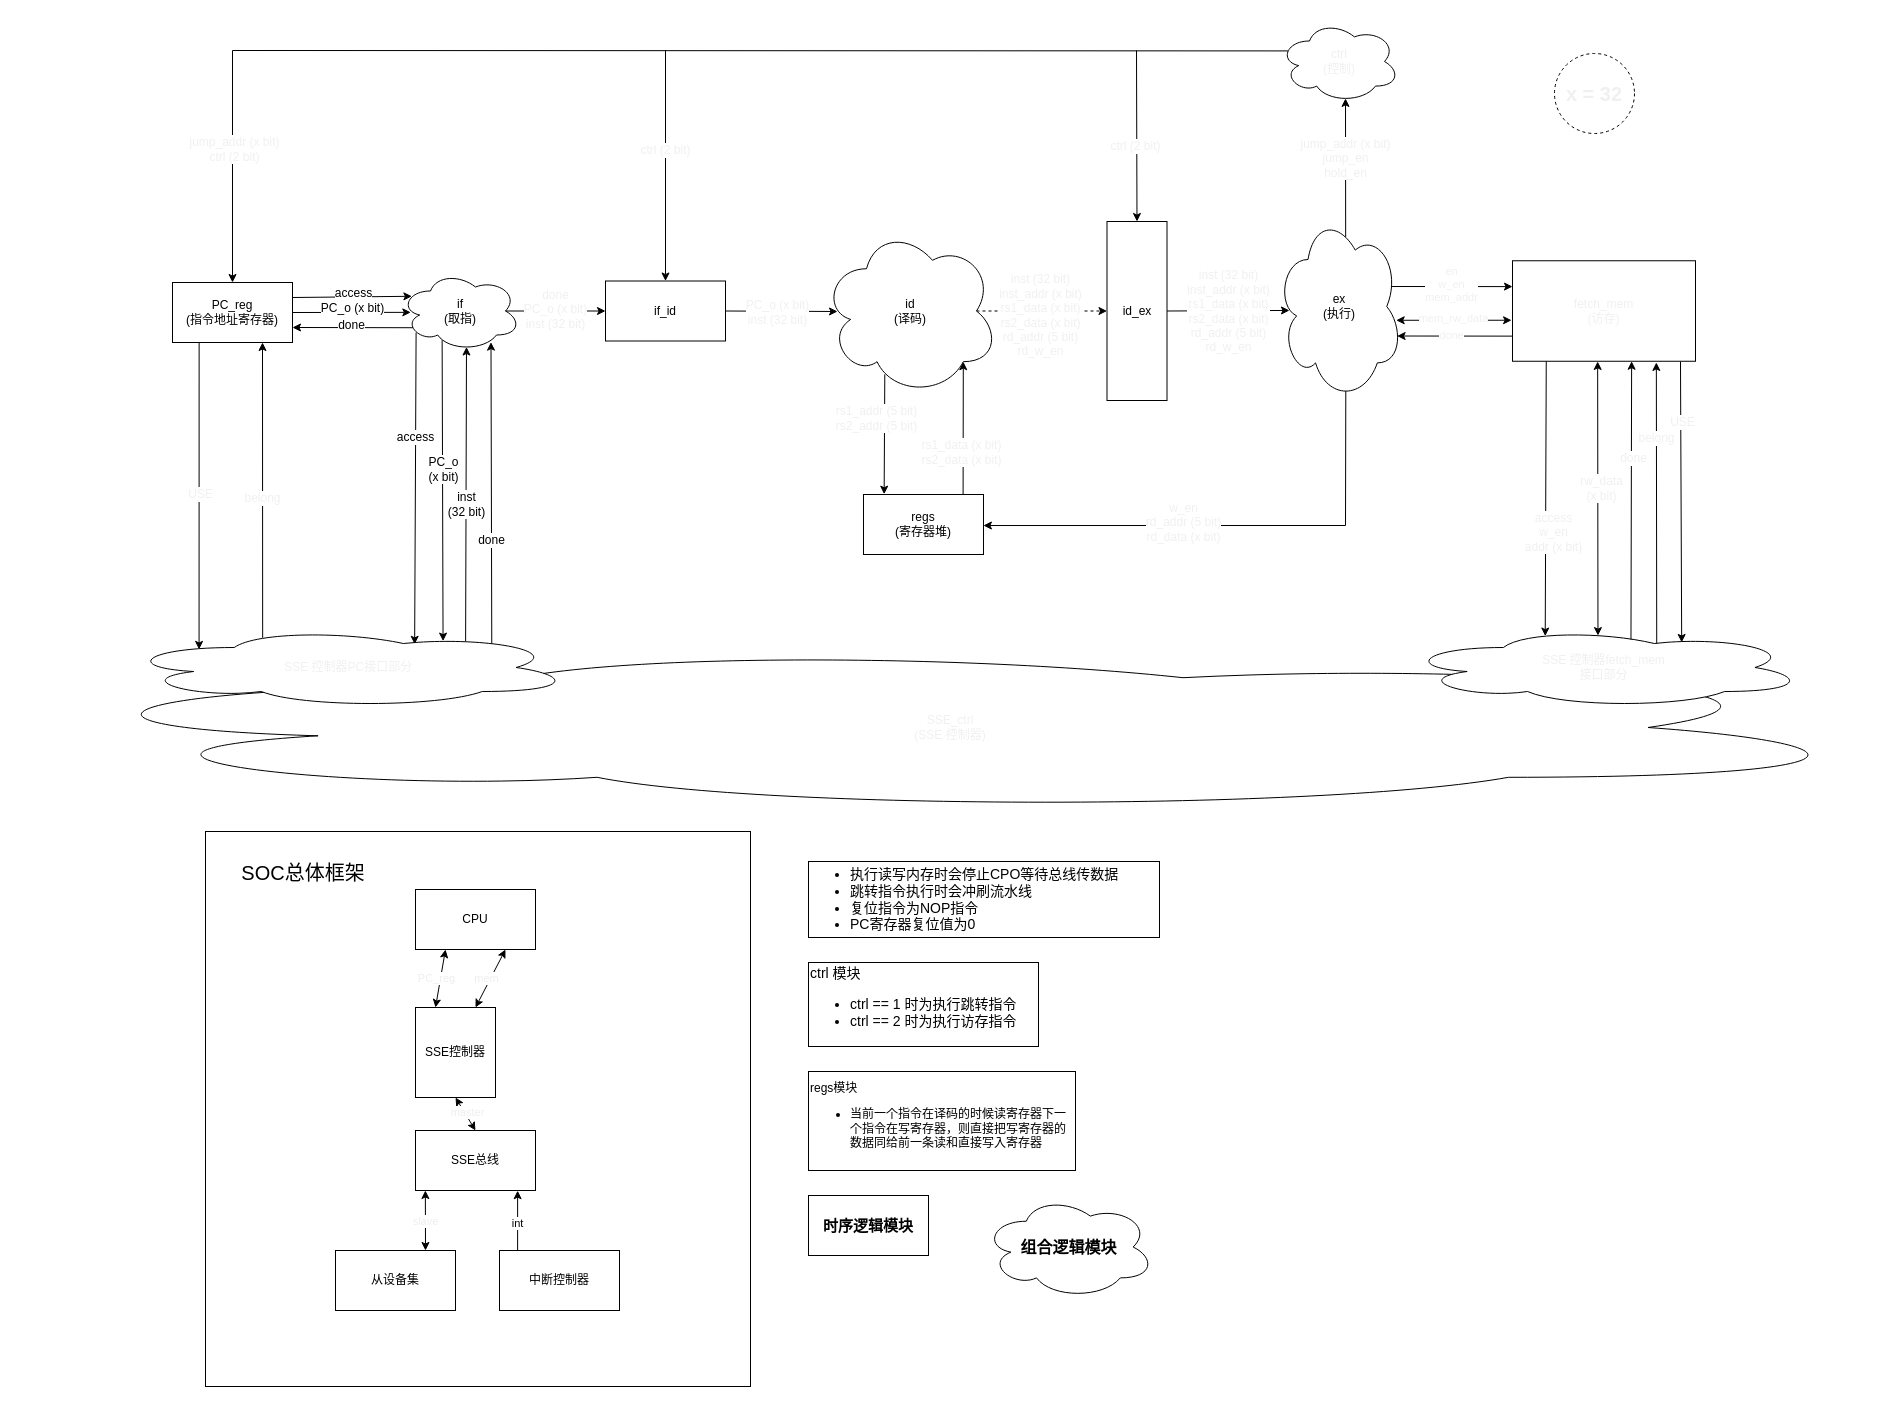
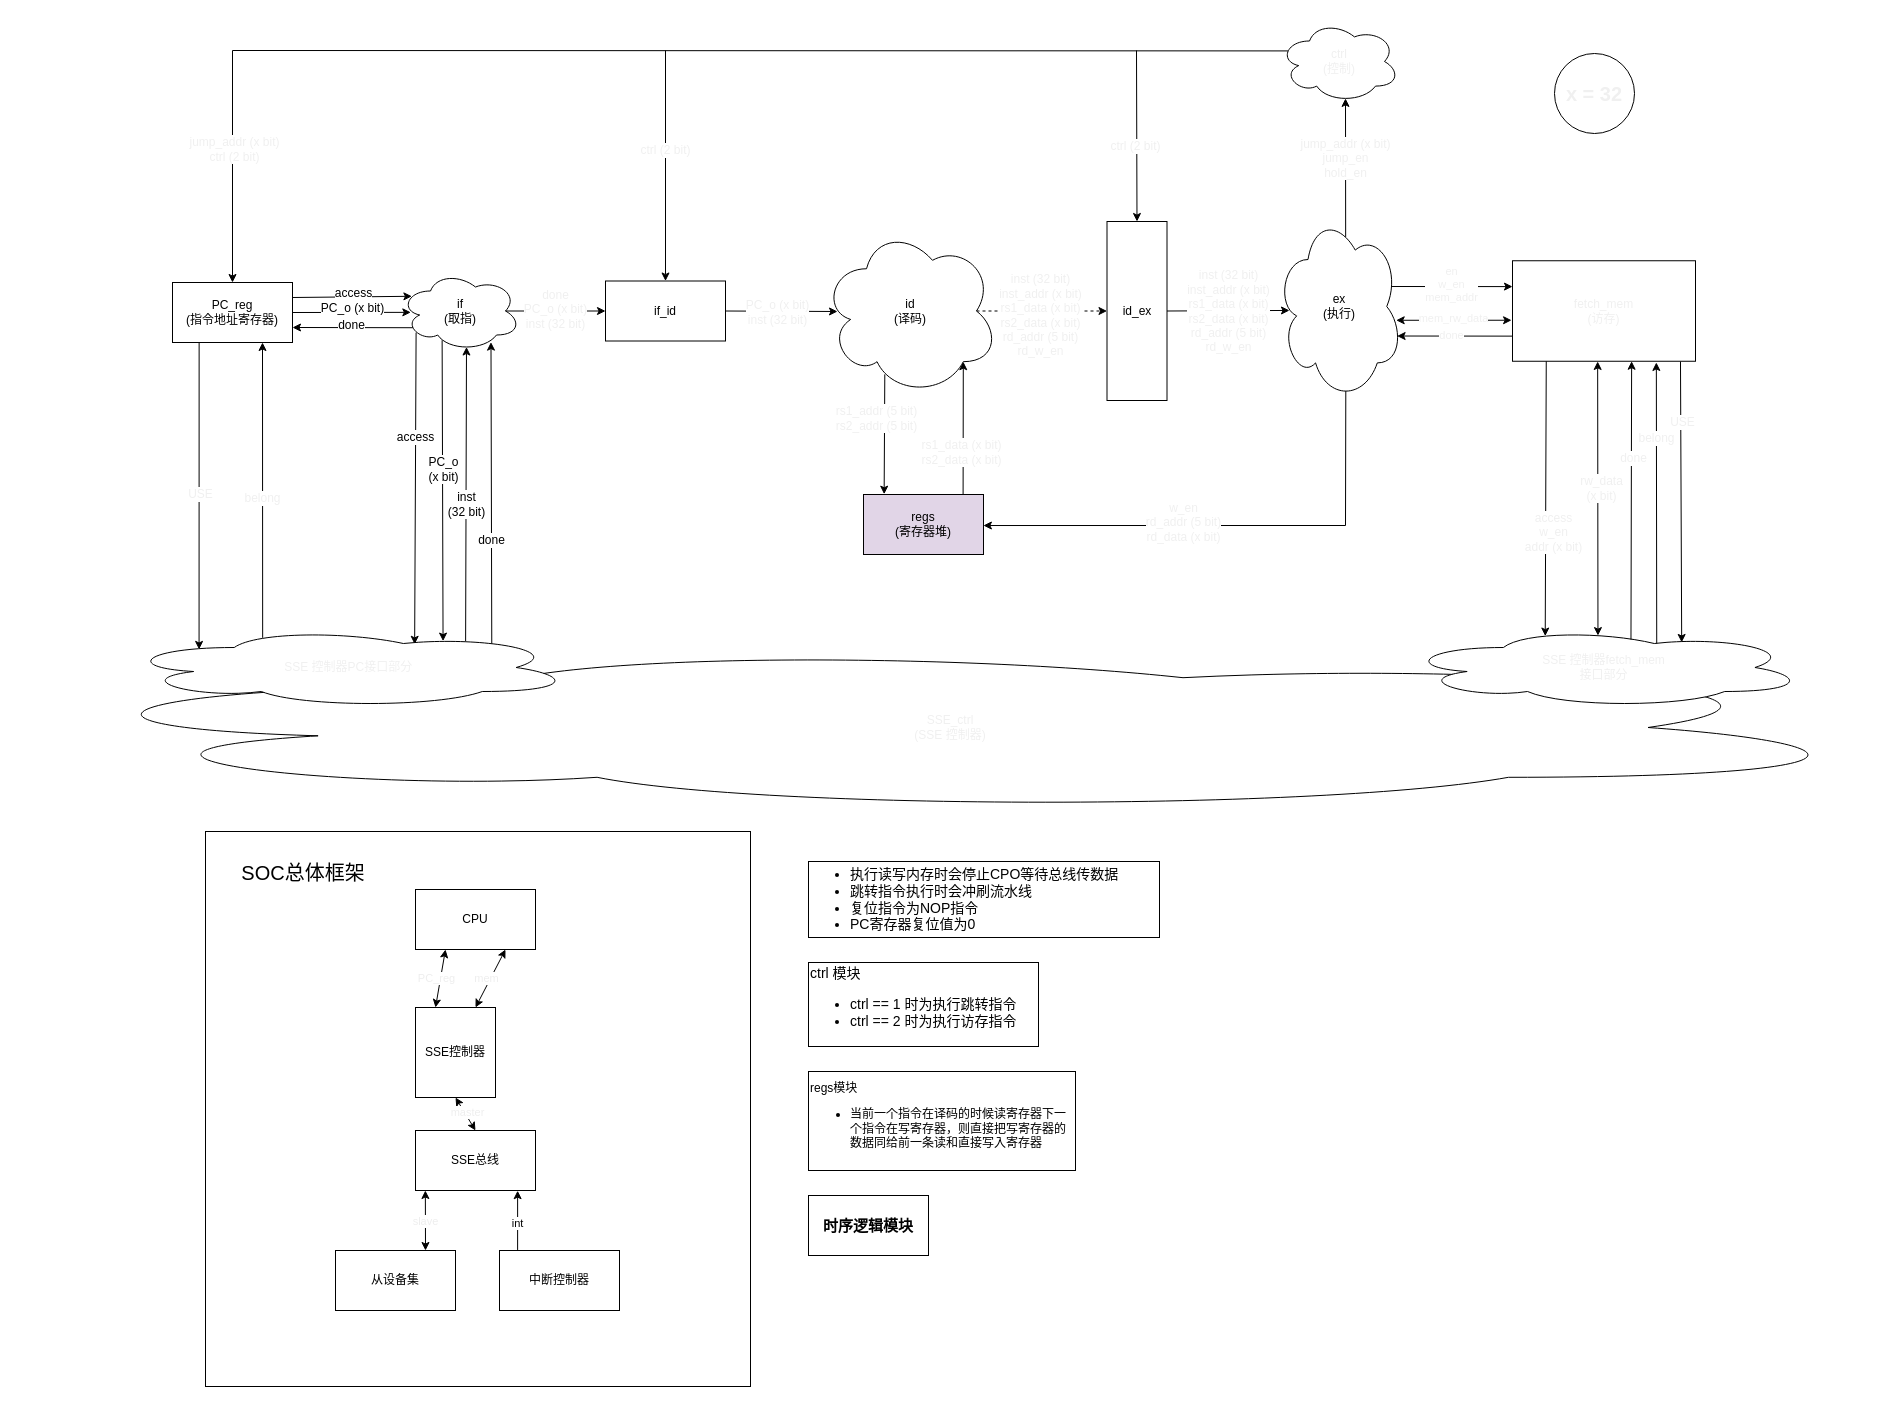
node "x = 32": style dashed -> solid
node "regs (寄存器堆)": fillcolor #ffffff -> #e1d5e7
node "组合逻辑模块": removed
